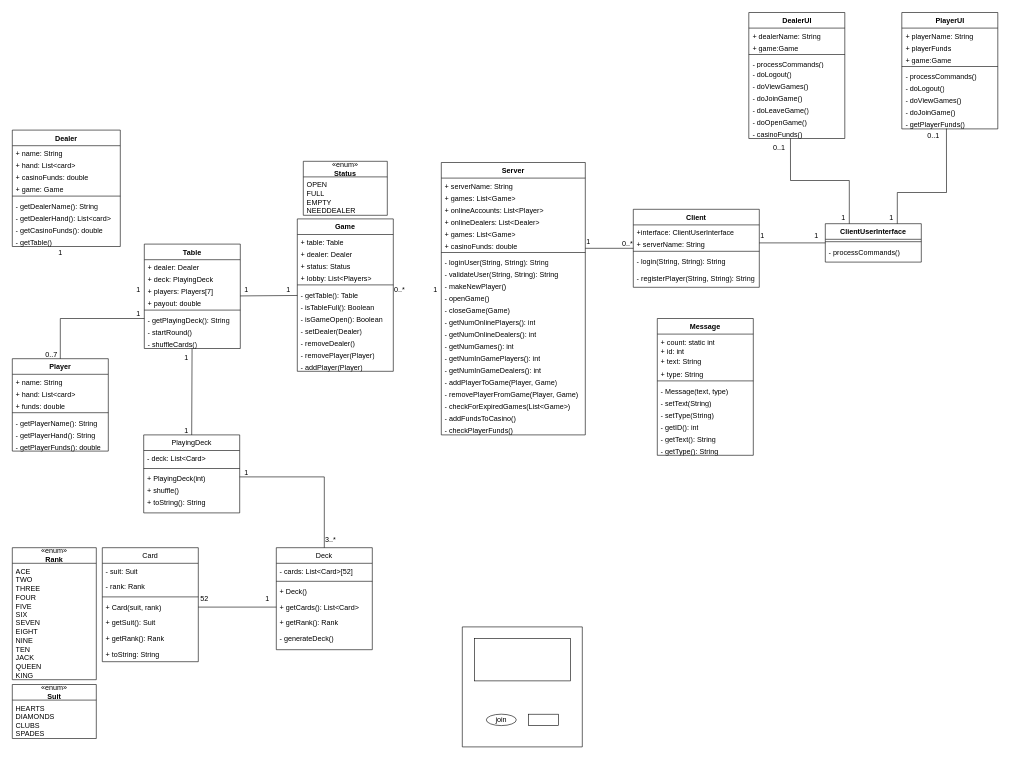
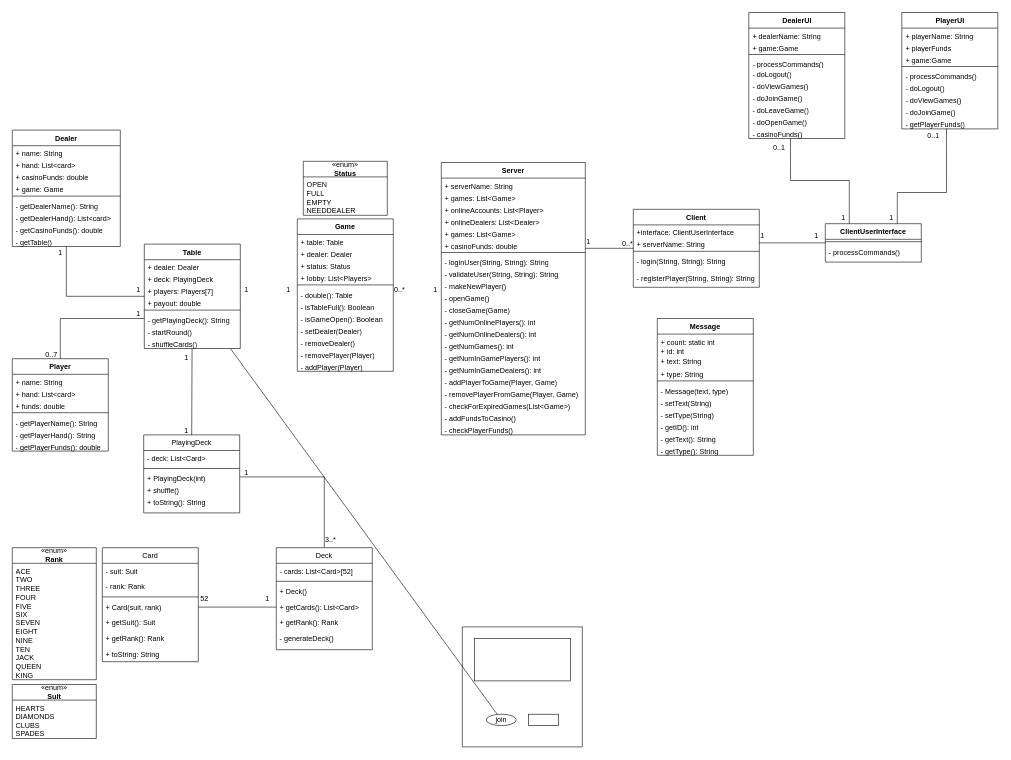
edge "Dealer" -- "Table": added
edge "Game" -- "Table": now "join" -- "Table"
node "- getTable(): Table": label "- getTable(): Table" -> "- double(): Table"
